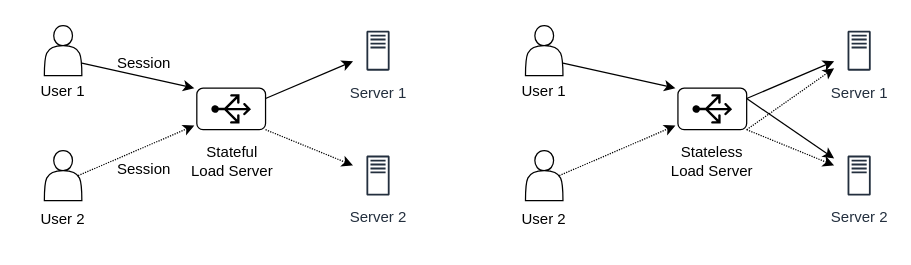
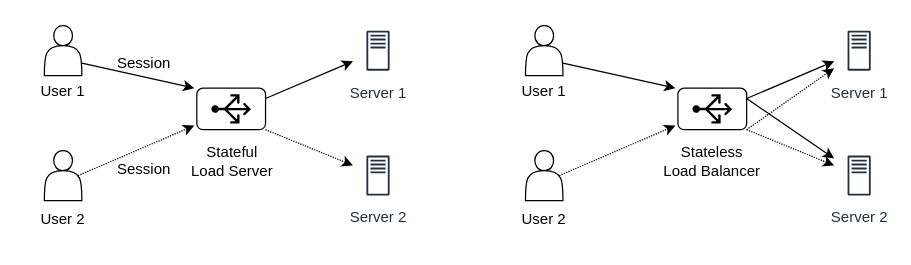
node "Stateless Load Server": label "Stateless Load Server" -> "Stateless Load Balancer"
